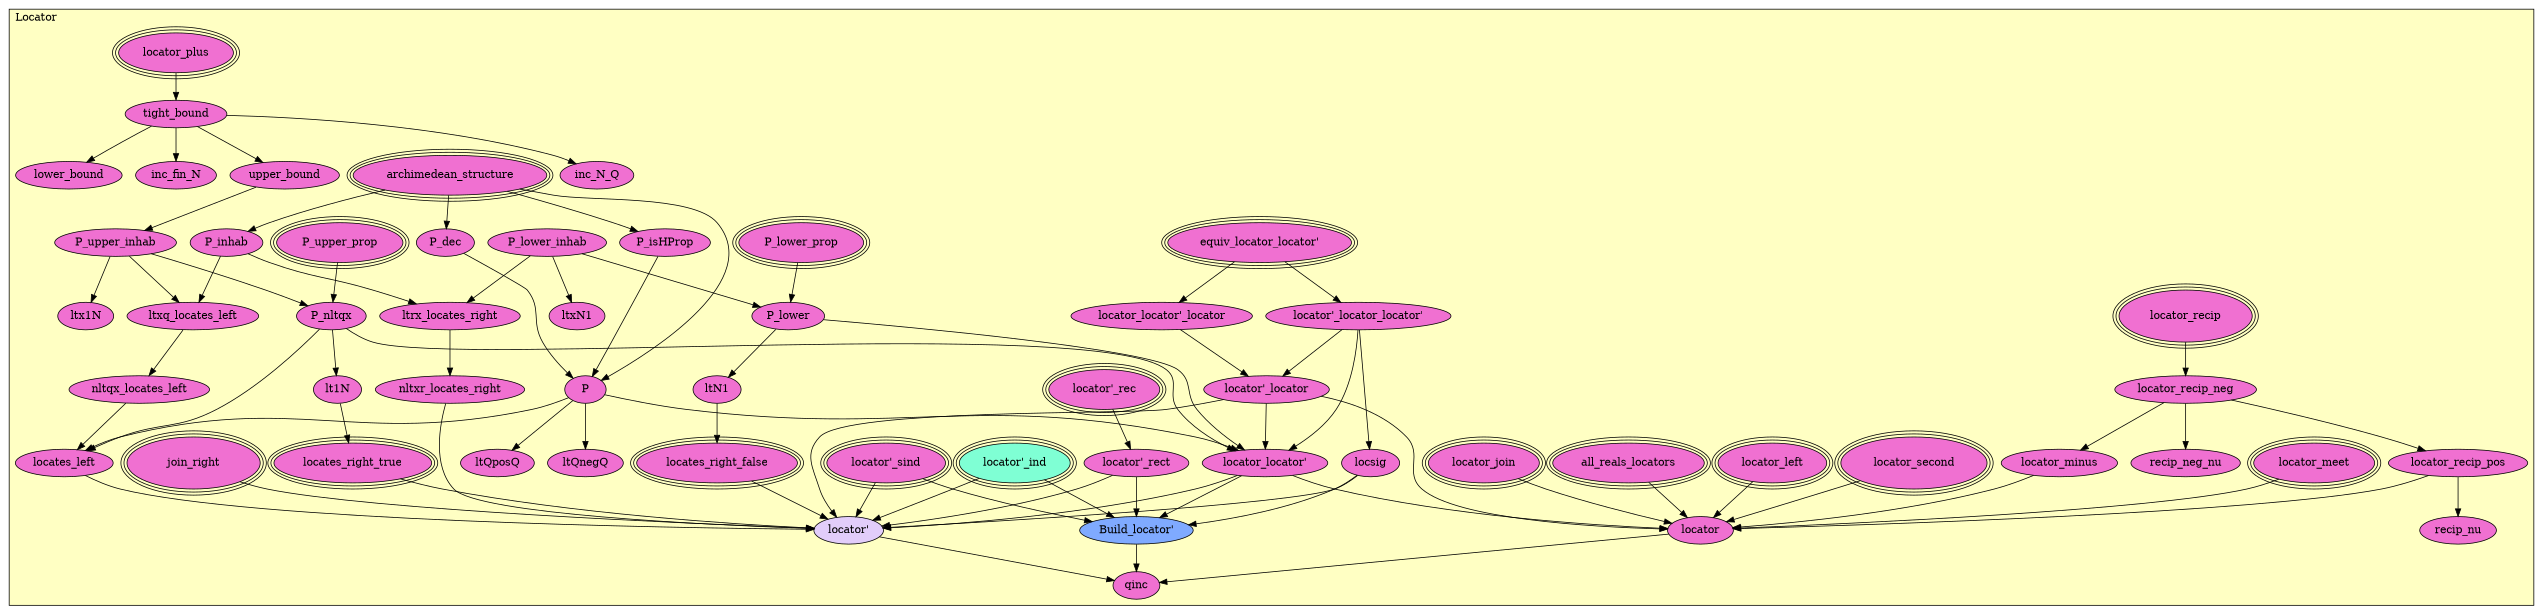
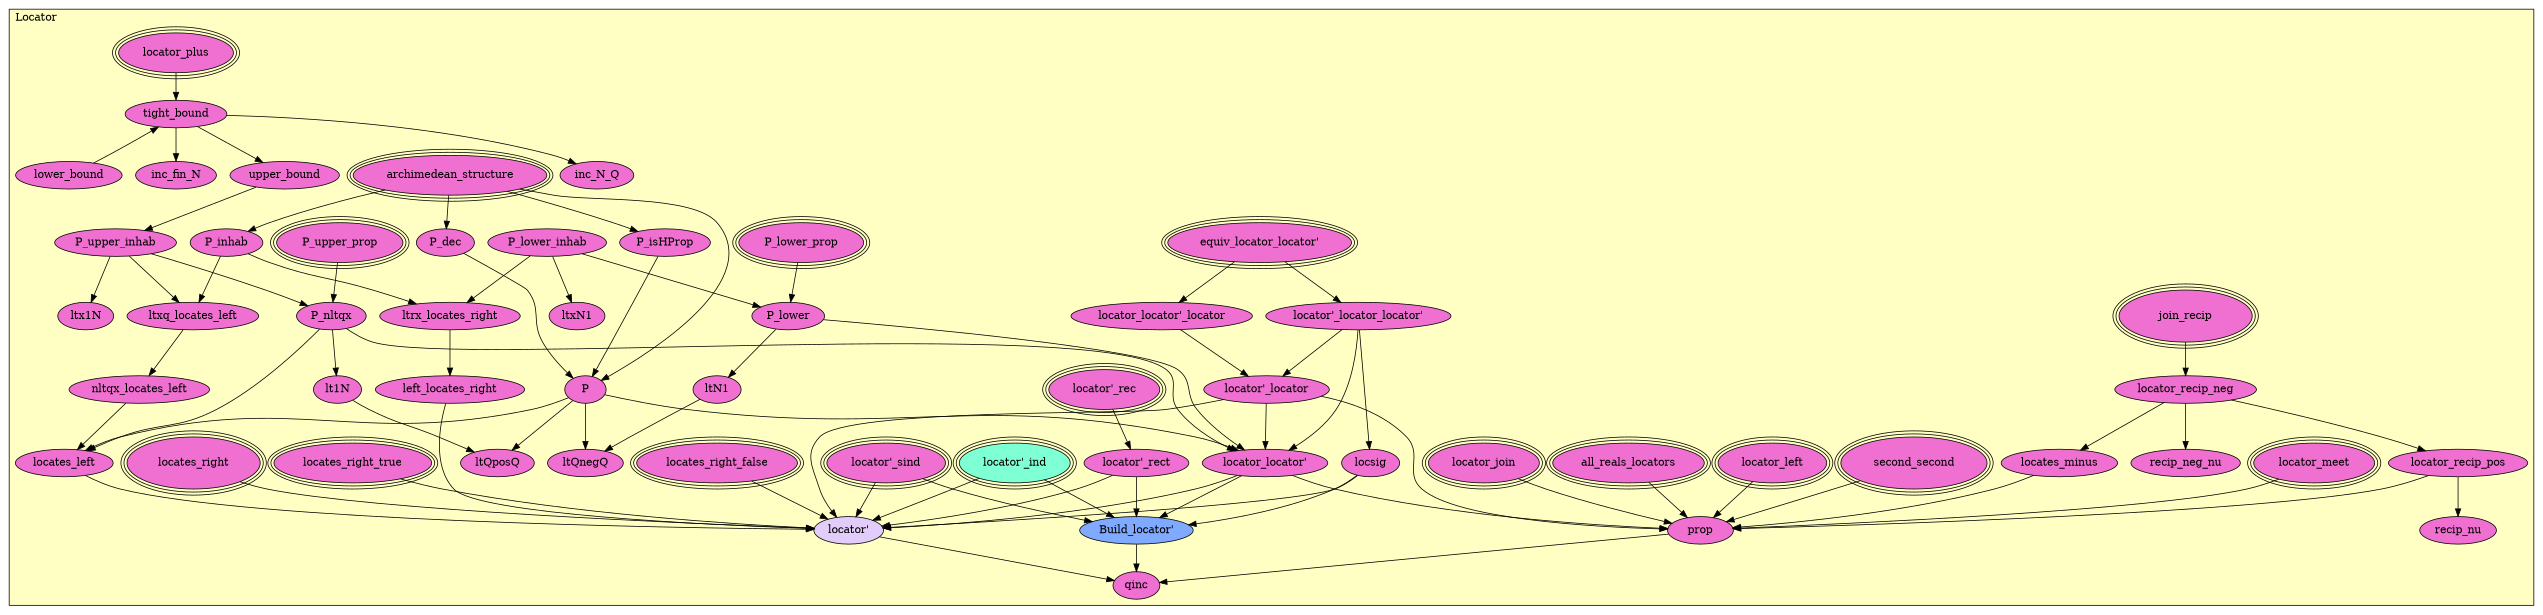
edge "tight_bound" -> "lower_bound": reversed
node "locator_recip": label "locator_recip" -> "join_recip"
node "nltxr_locates_right": label "nltxr_locates_right" -> "left_locates_right"
edge "lt1N" -> "locates_right_true": now "lt1N" -> "ltQposQ"
edge "ltN1" -> "locates_right_false": now "ltN1" -> "ltQnegQ"
node "join_right": label "join_right" -> "locates_right"
node "locator_second": label "locator_second" -> "second_second"
node "locator_minus": label "locator_minus" -> "locates_minus"
node "locator": label "locator" -> "prop"
